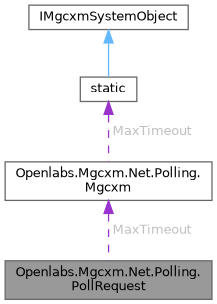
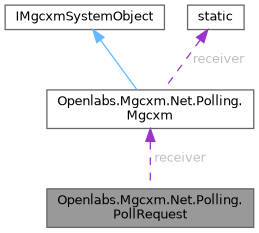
edge "static" -> "IMgcxmSystemObject": now "Openlabs.Mgcxm.Net.Polling. Mgcxm" -> "IMgcxmSystemObject"
edge "Openlabs.Mgcxm.Net.Polling. Mgcxm" -> "static": label " MaxTimeout" -> " receiver"
edge "Openlabs.Mgcxm.Net.Polling. PollRequest" -> "Openlabs.Mgcxm.Net.Polling. Mgcxm": label " MaxTimeout" -> " receiver"
